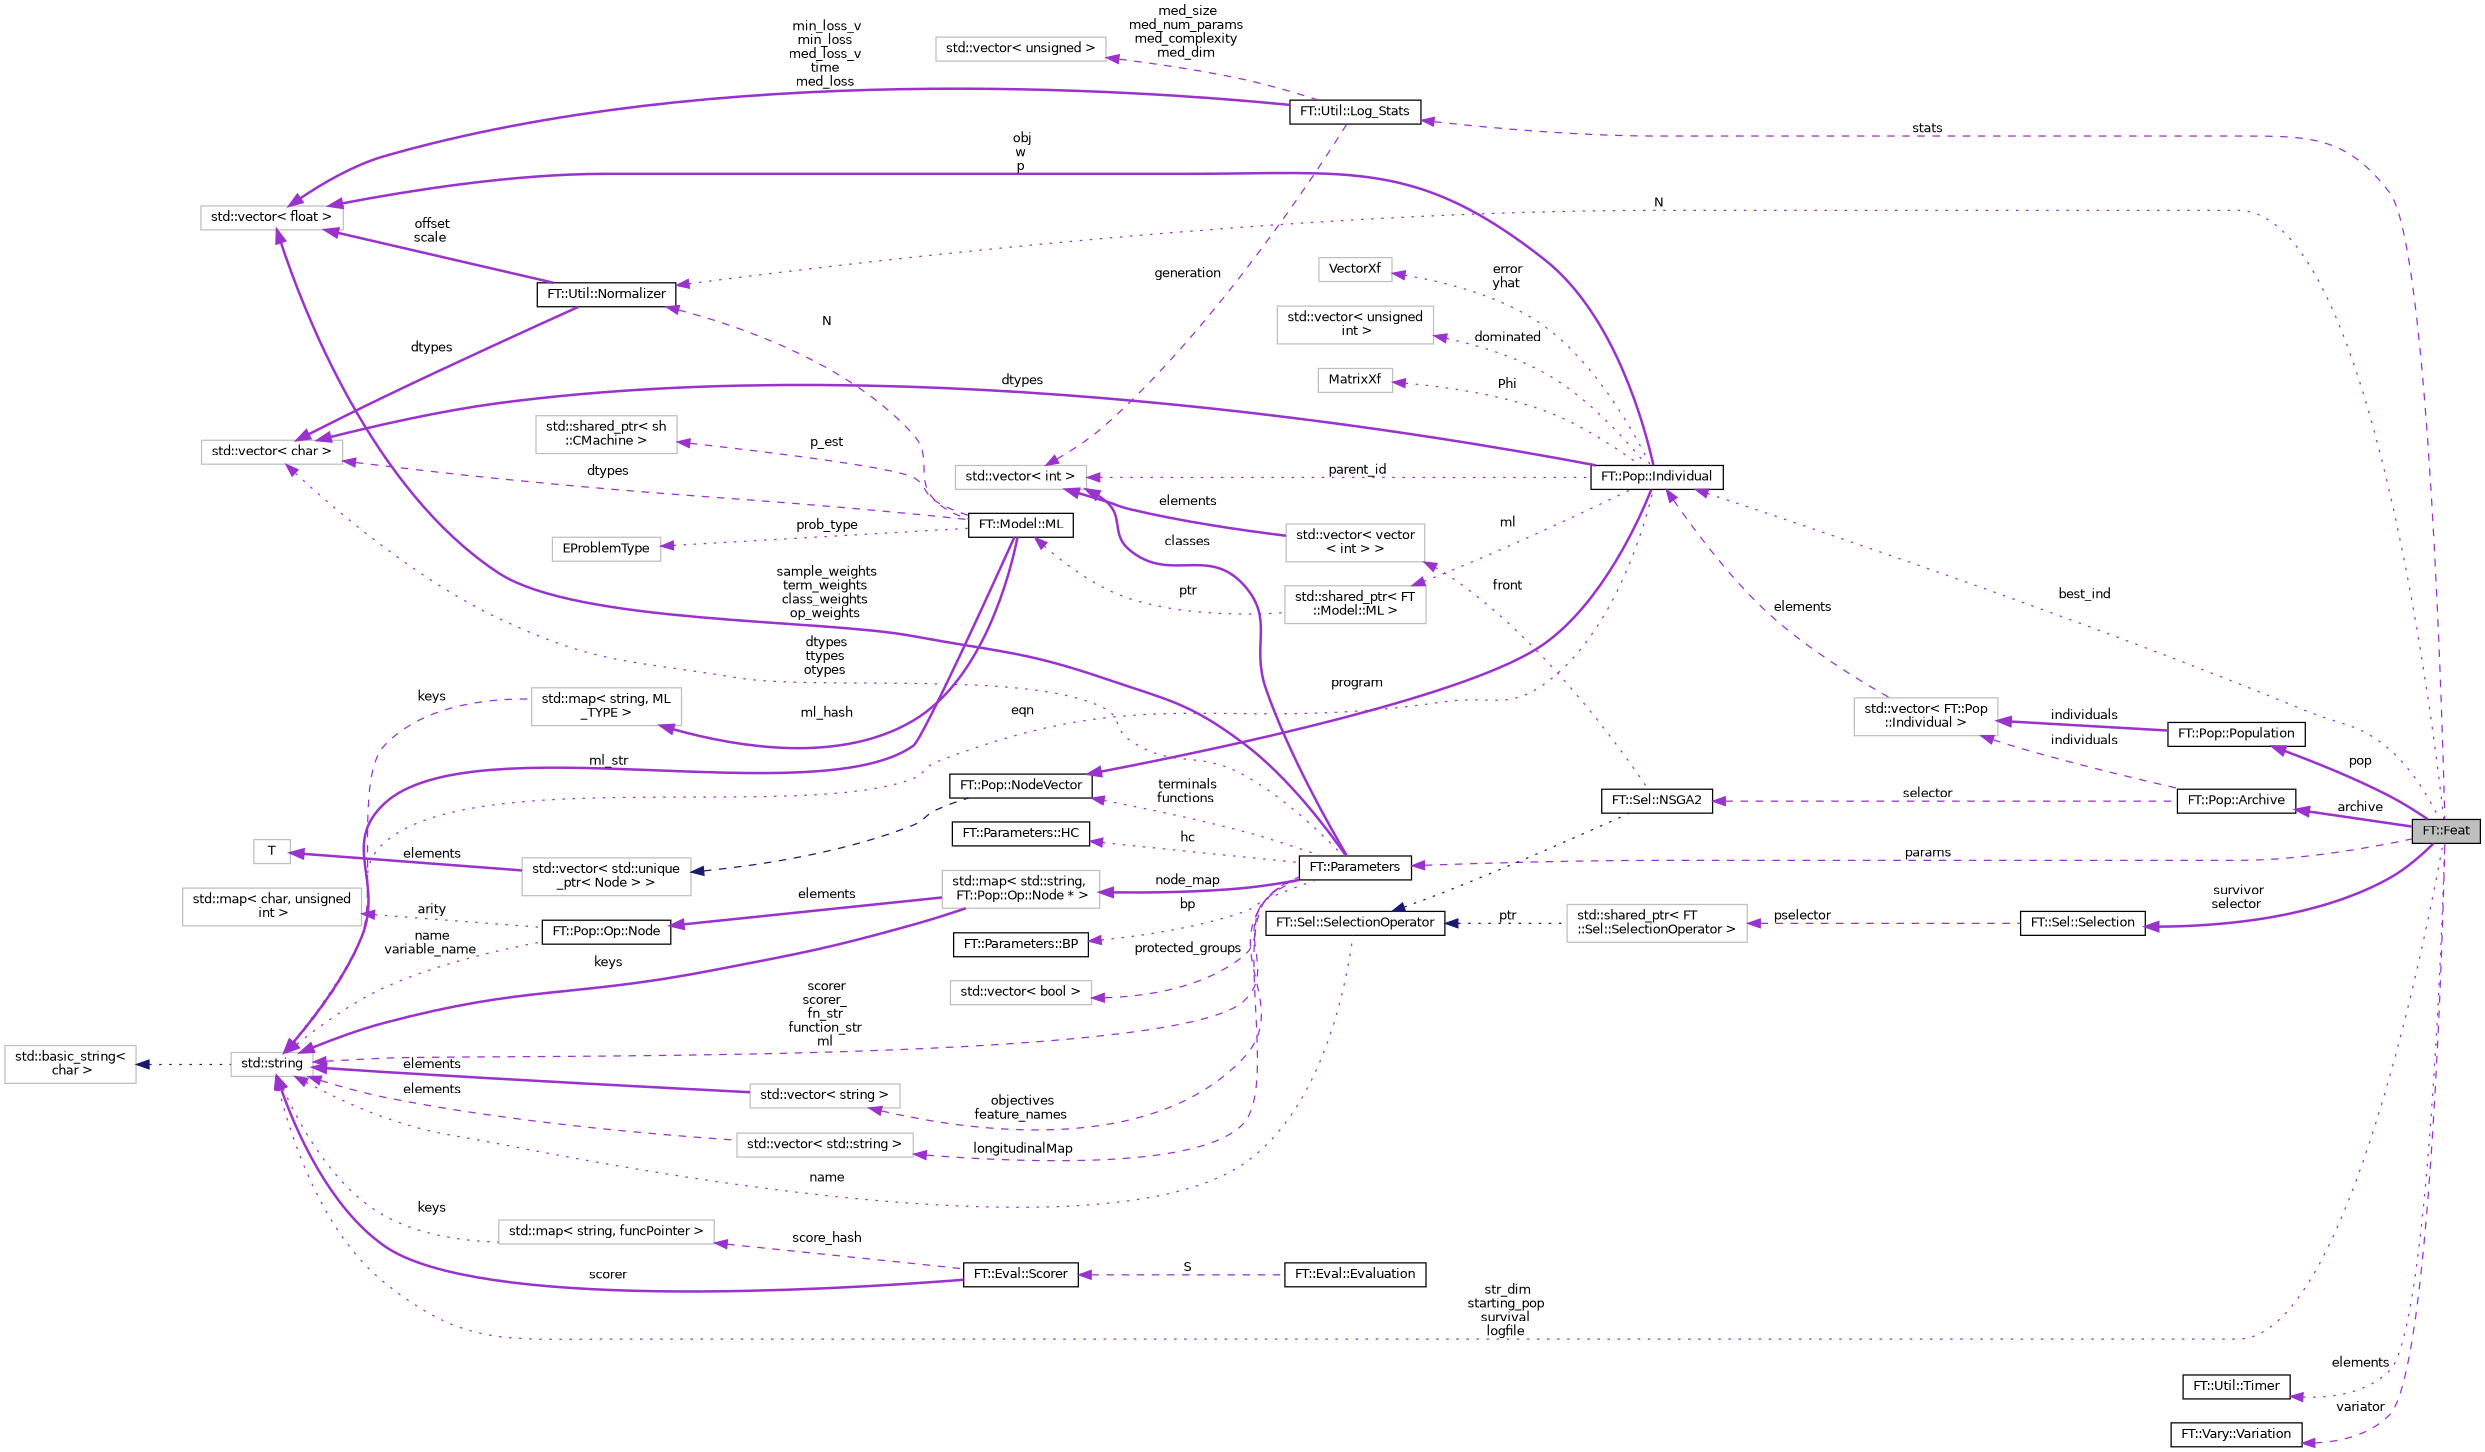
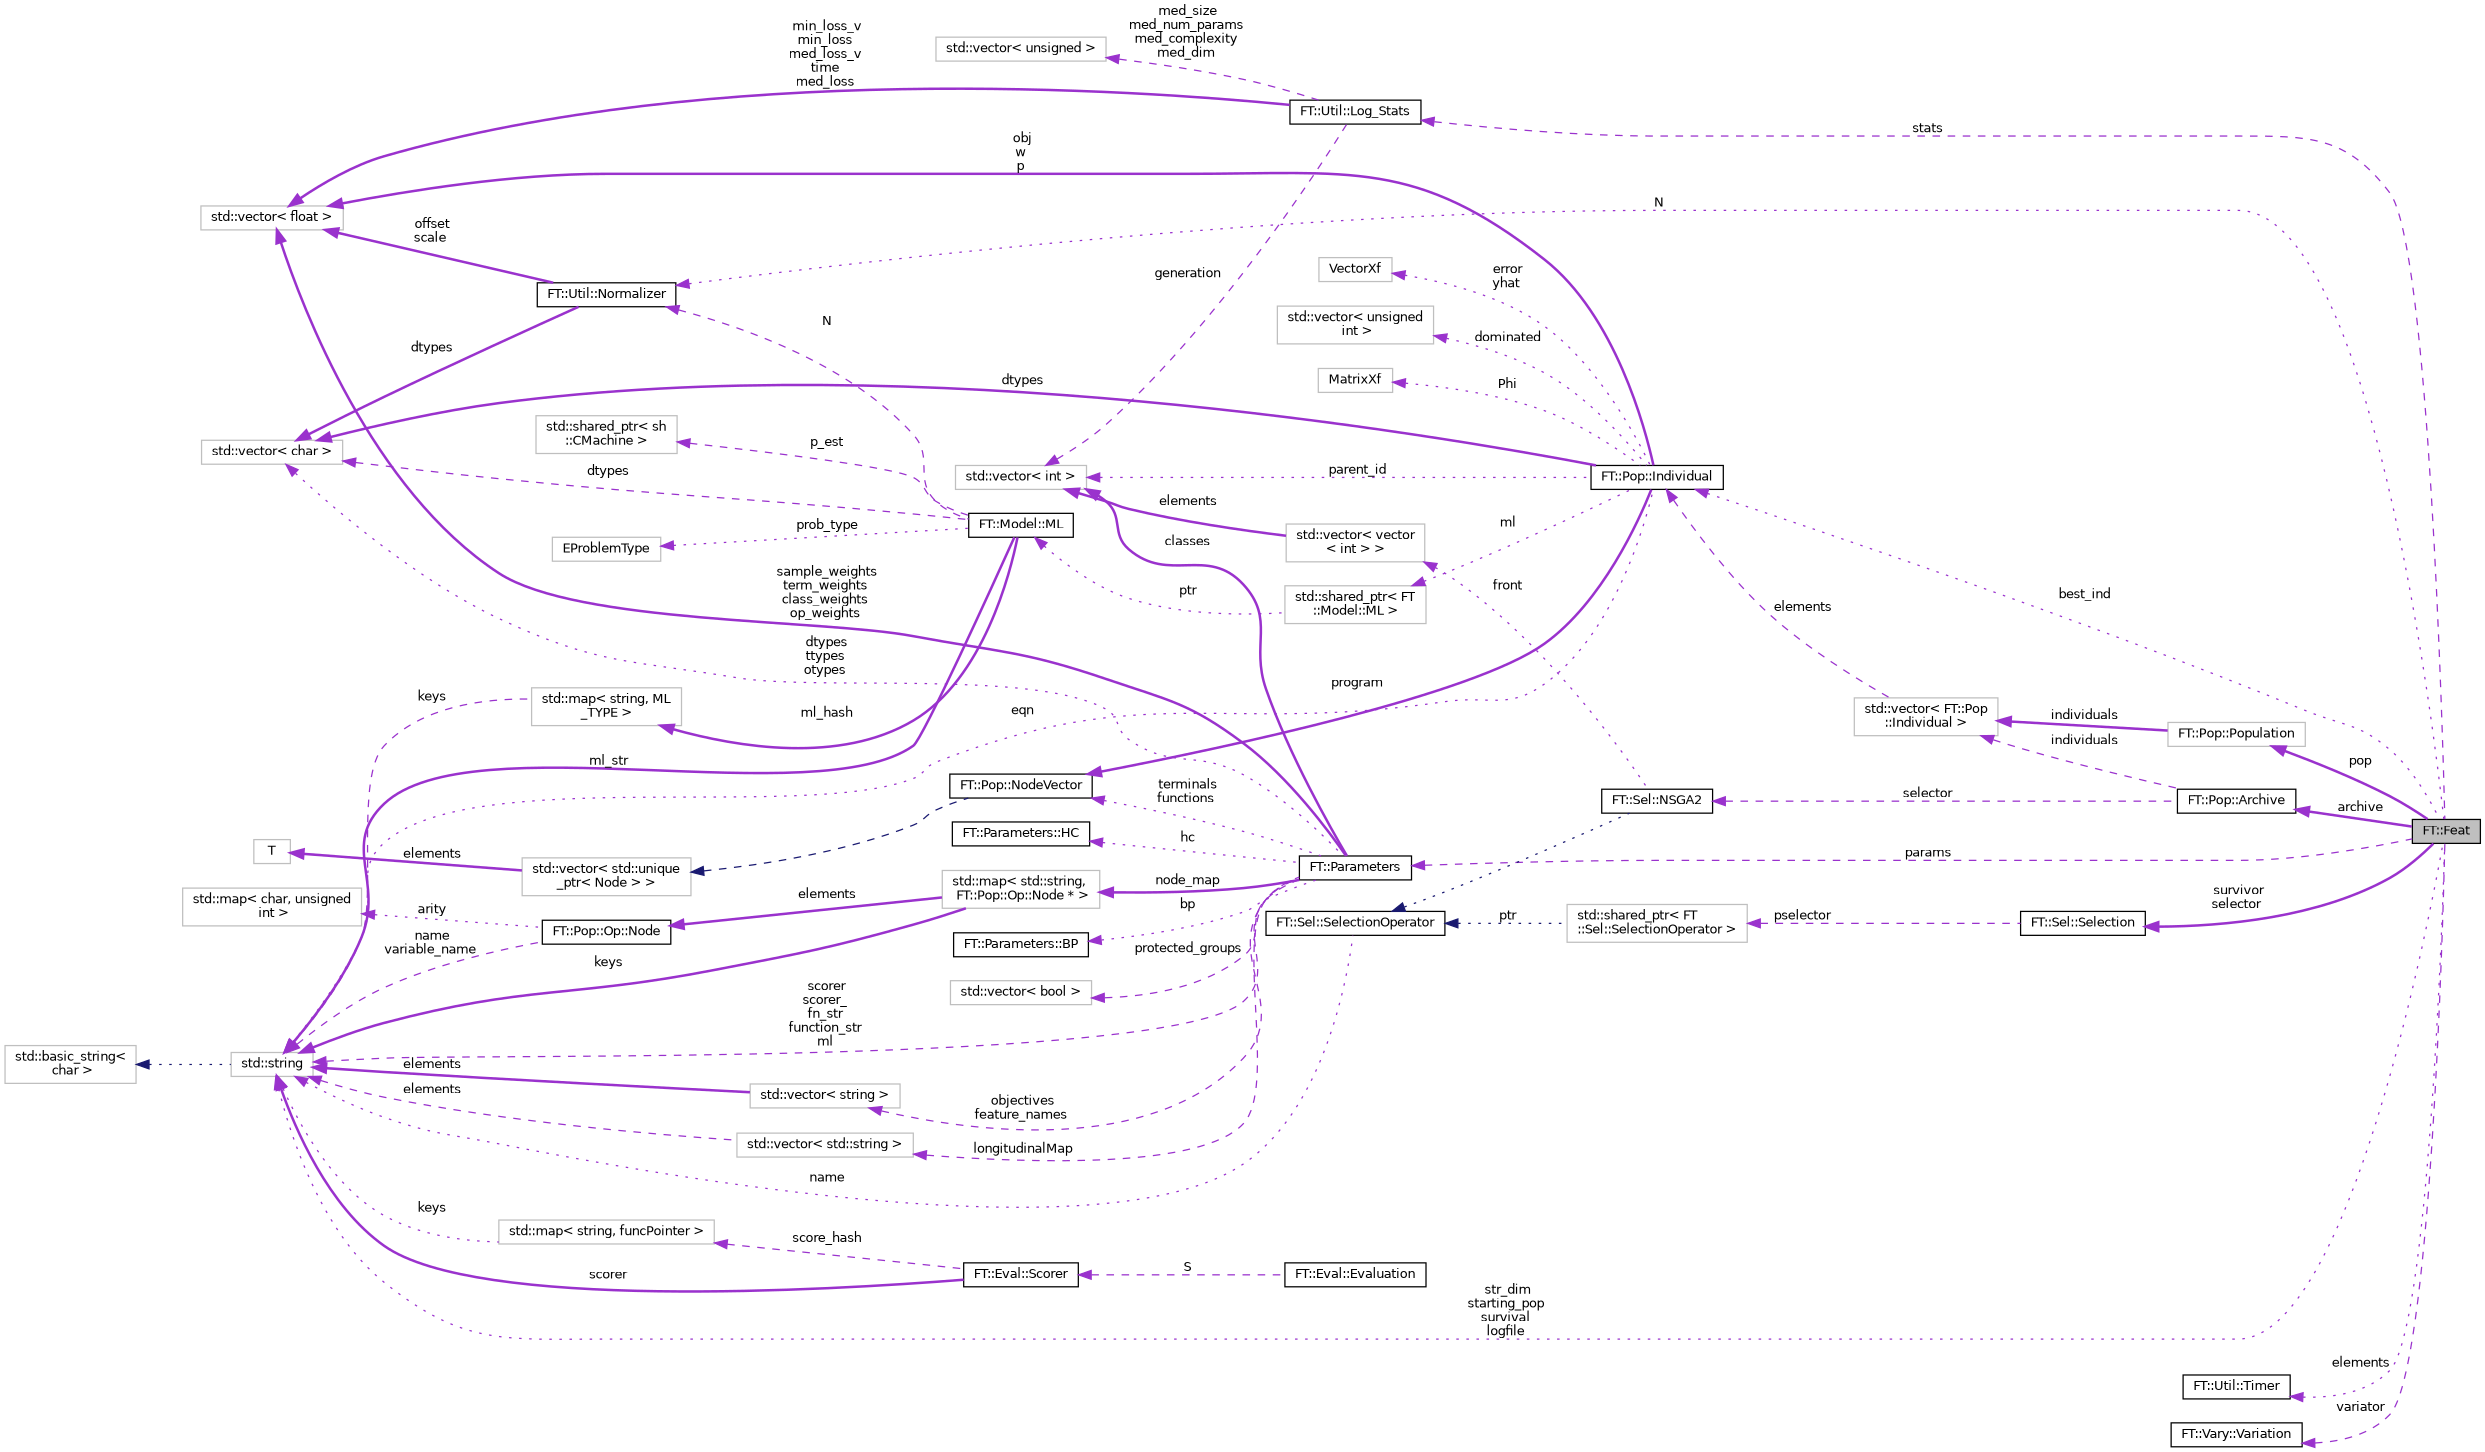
node "FT::Pop::Population": color black -> grey75
edge "FT::Pop::Op::Node" -> "std::string": style dotted -> dashed
